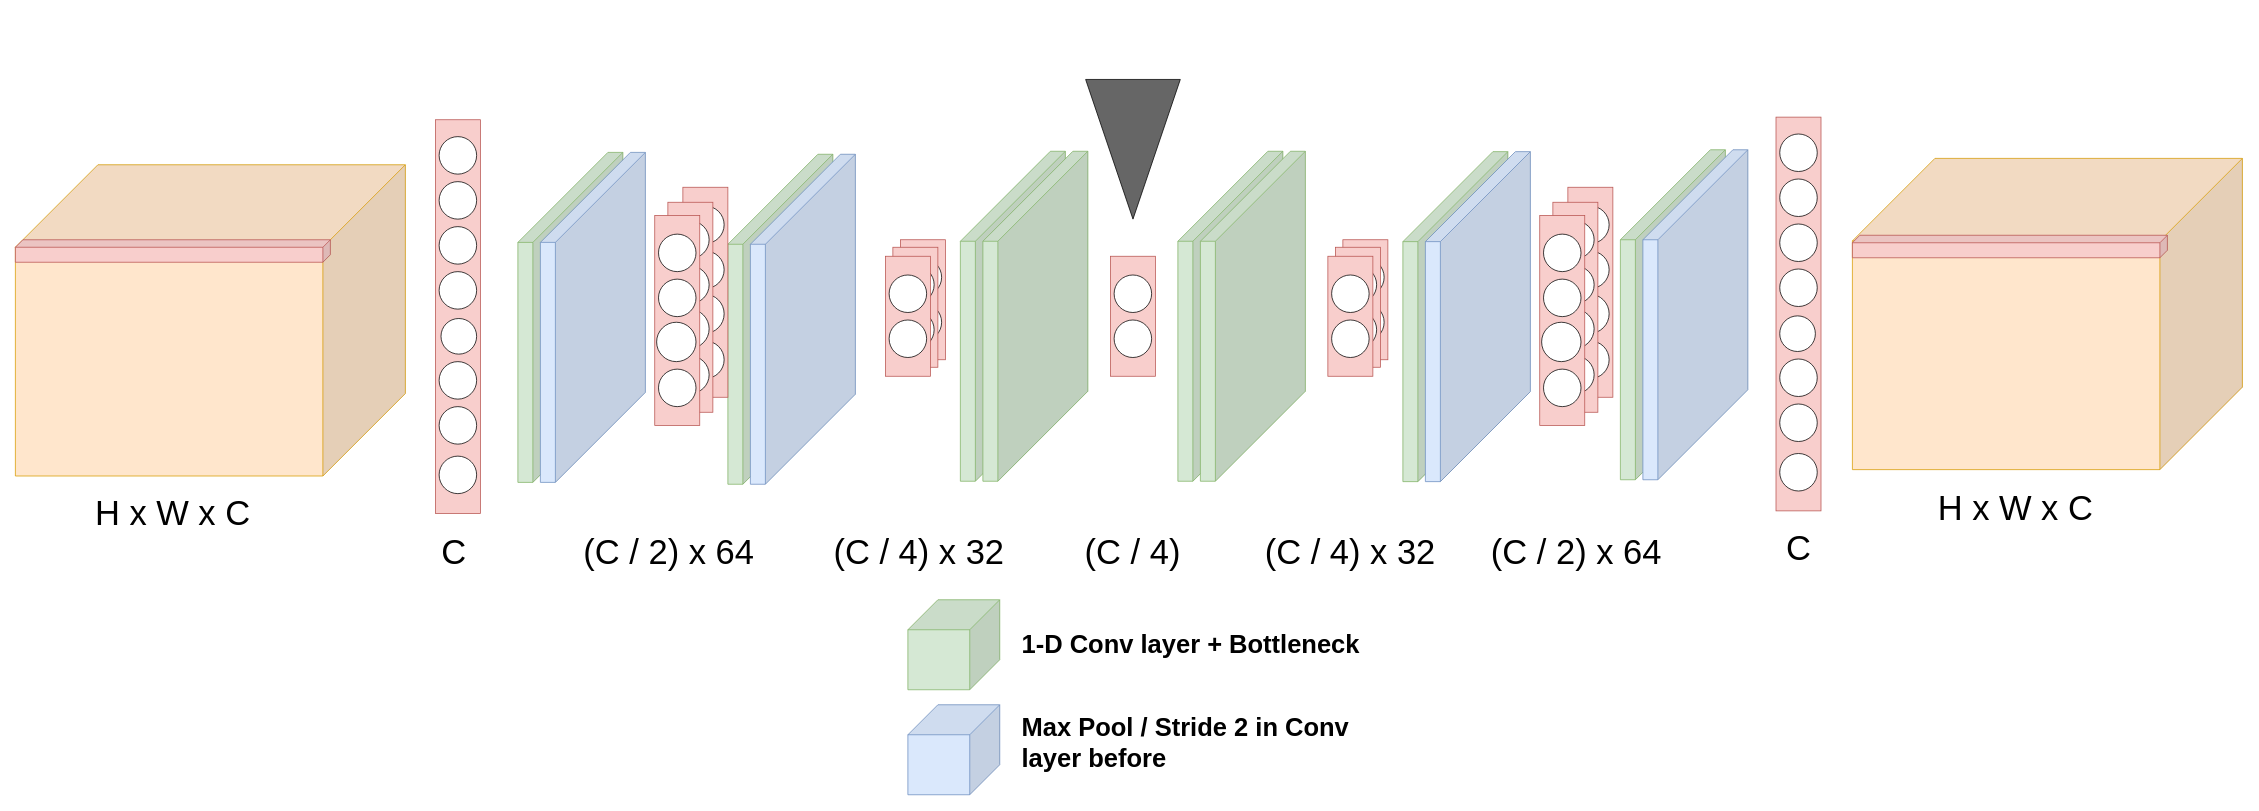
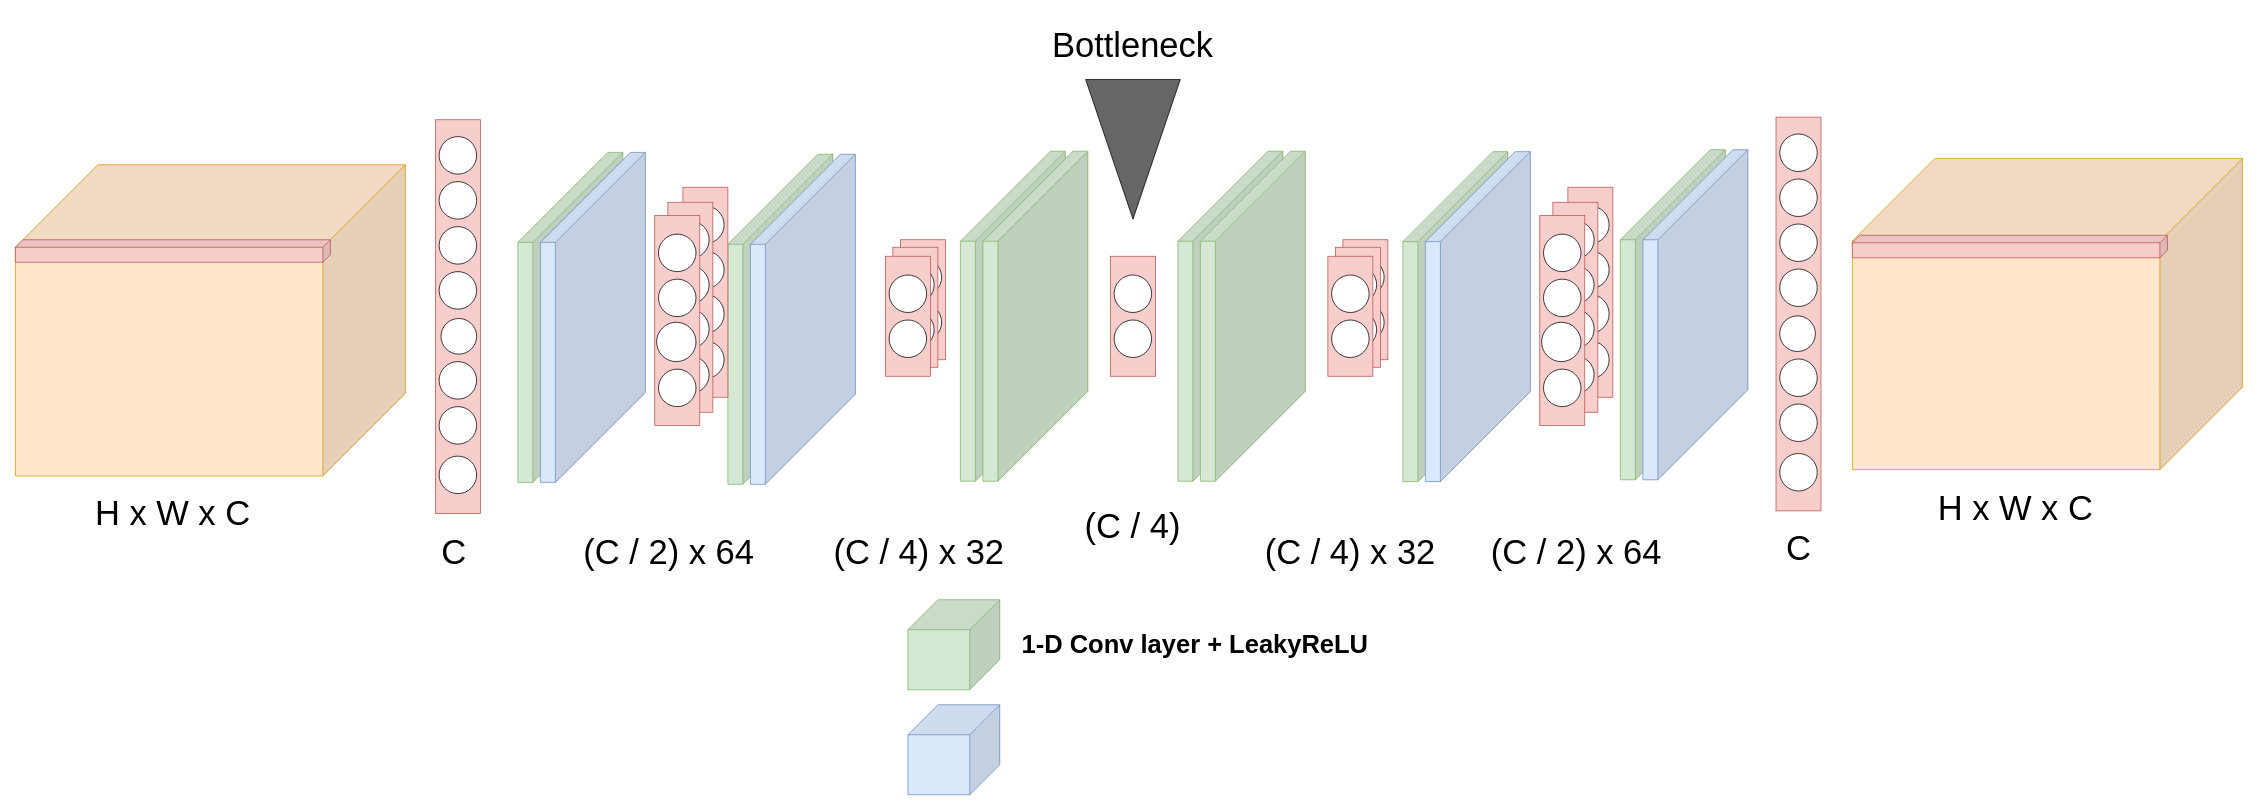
node "Bottleneck": added
node "(C / 4)": moved (1133, 552) -> (1133, 526)
node "1-D Conv layer + Bottleneck": label "1-D Conv layer + Bottleneck" -> "1-D Conv layer + LeakyReLU"
node "Max Pool / Stride 2 in Conv layer before": removed
